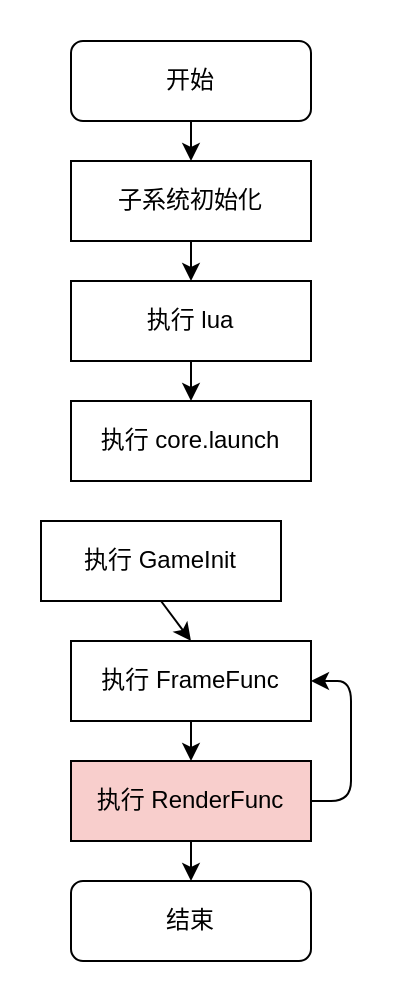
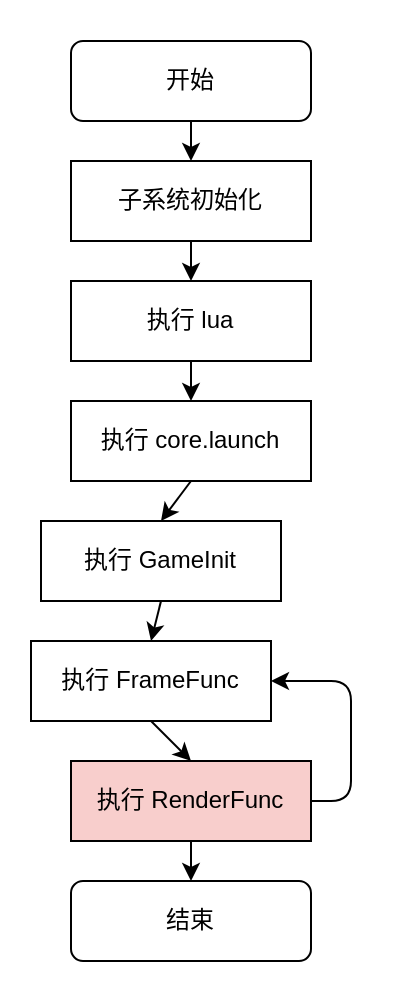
edge "执行 core.launch" -> "执行 GameInit": added
node "执行 FrameFunc": moved (191, 681) -> (151, 681)
